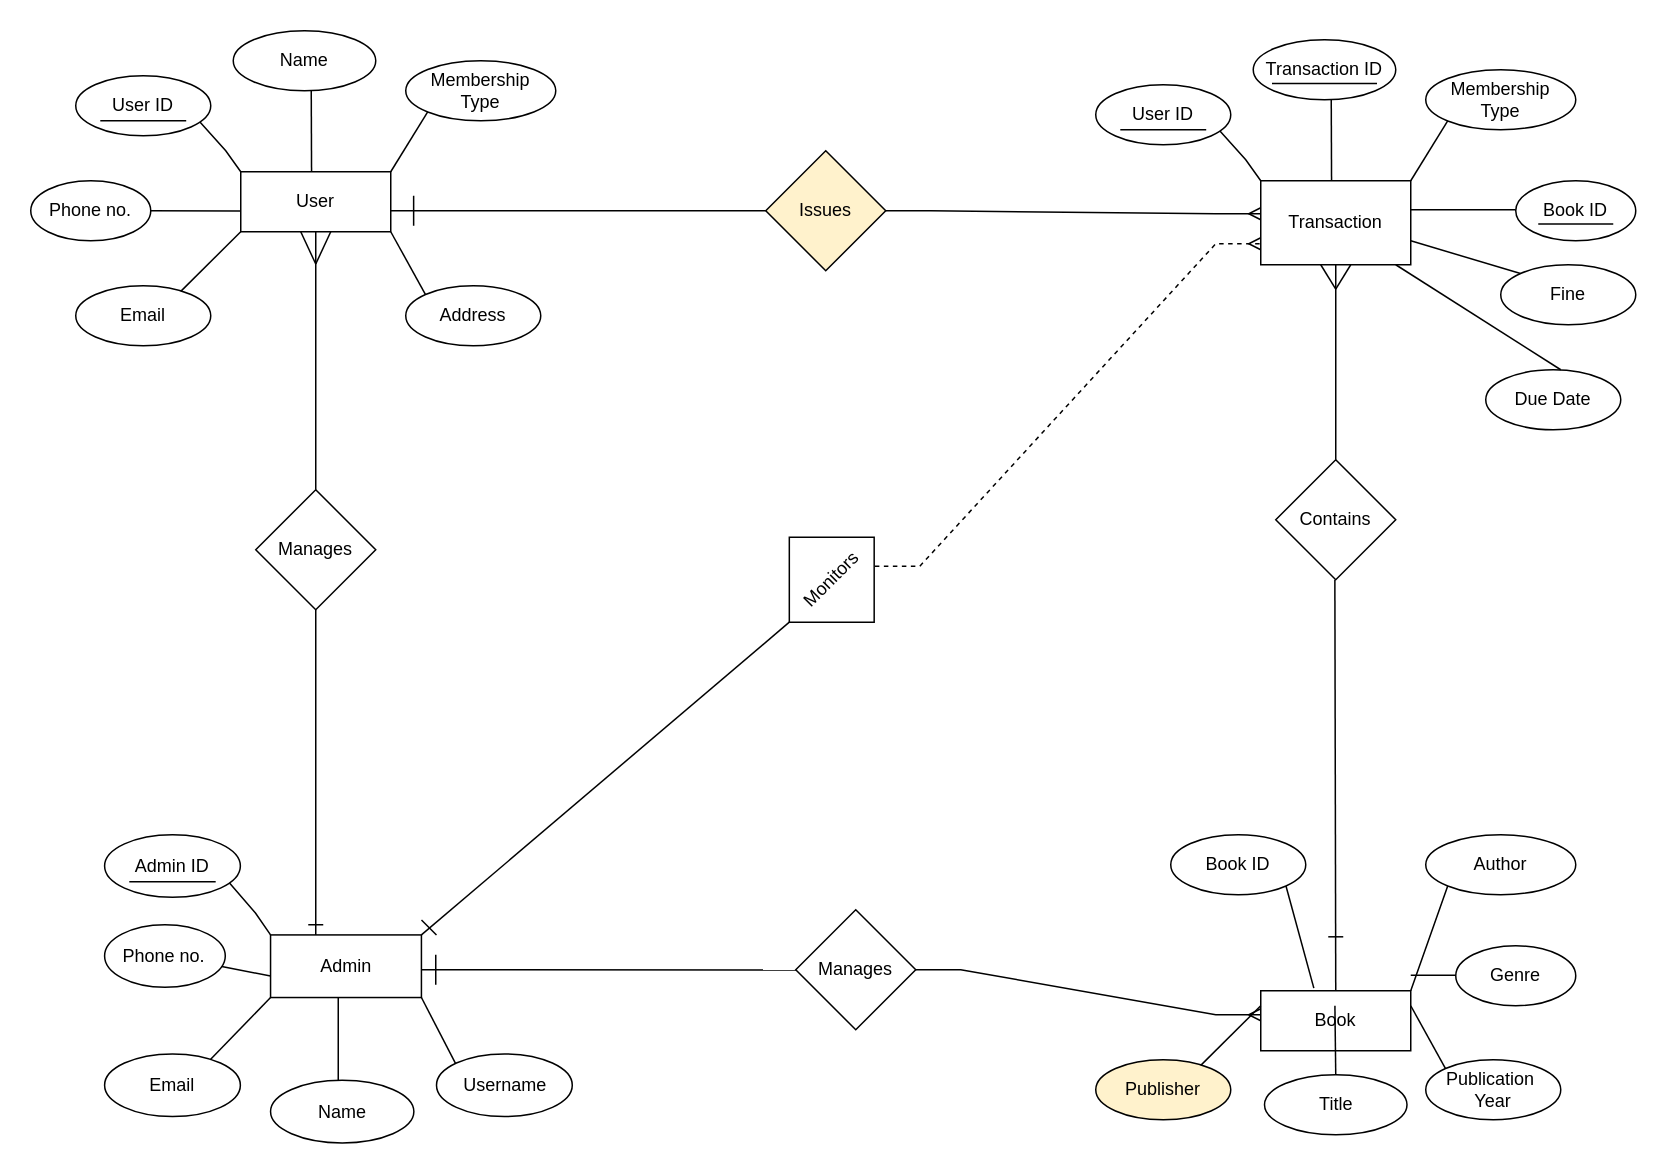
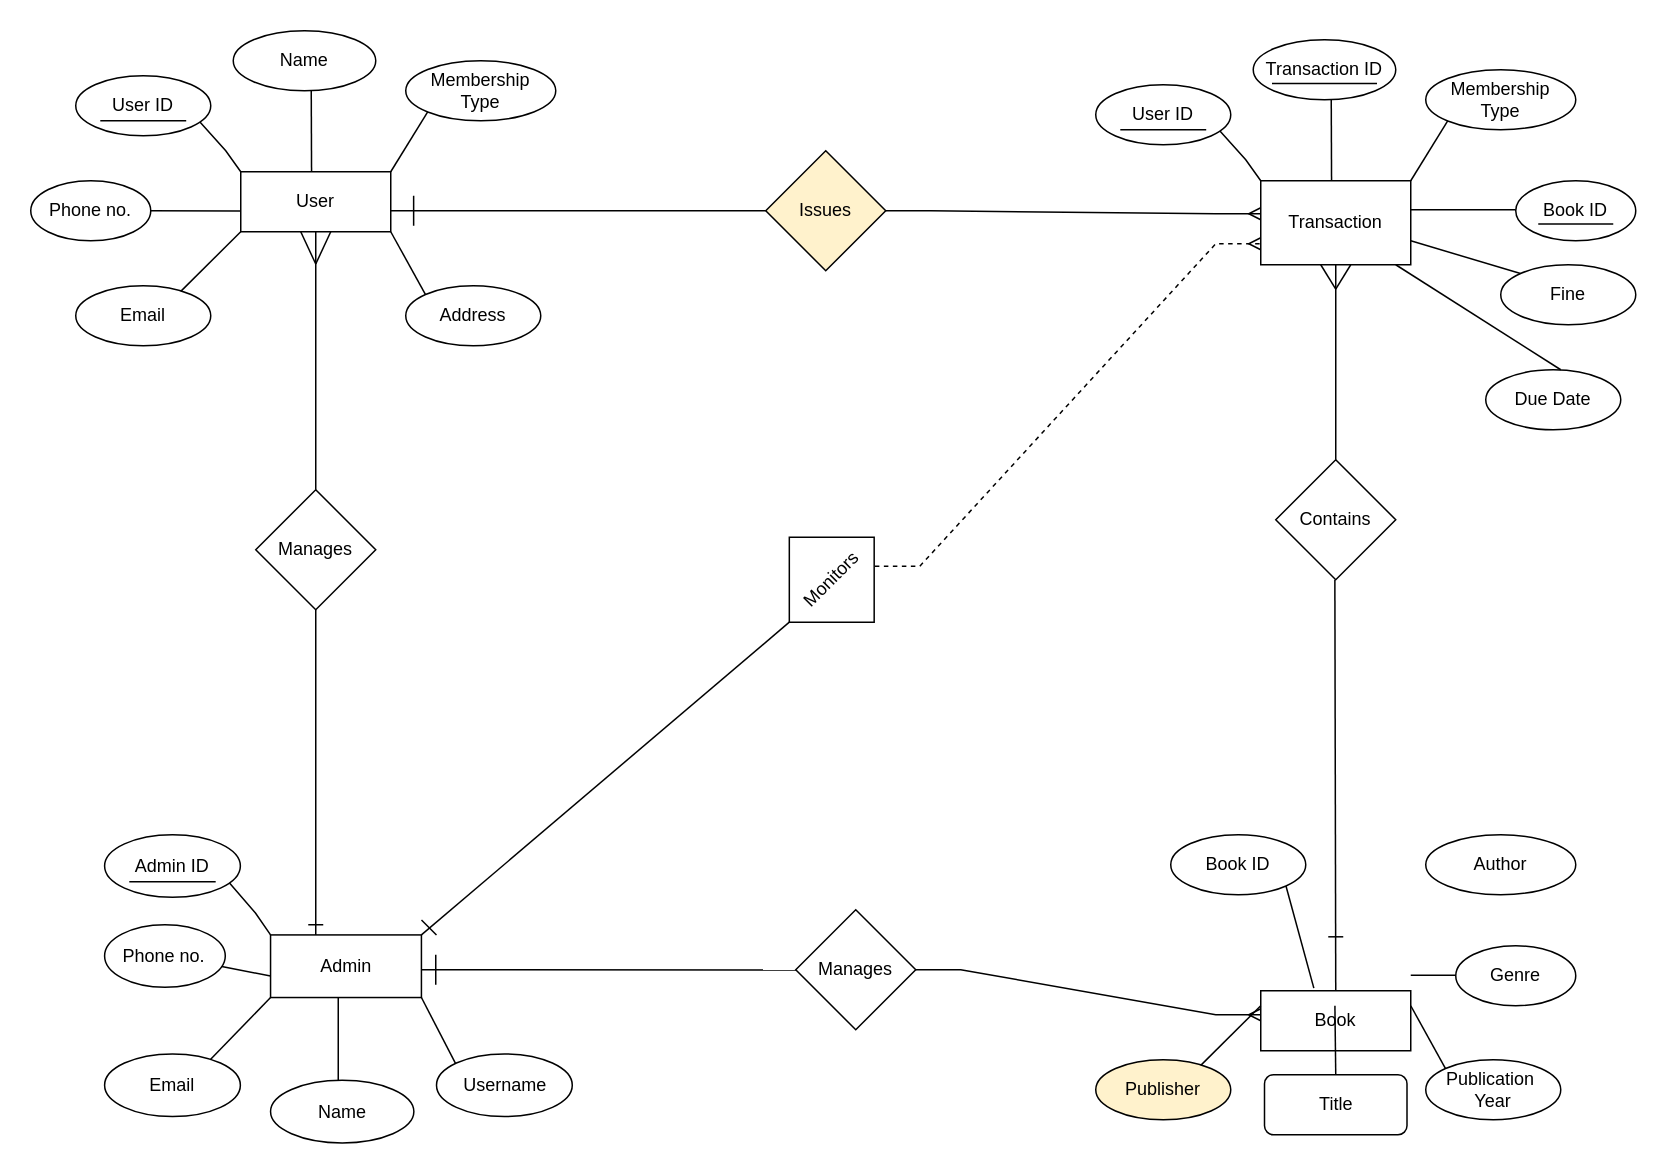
edge "Author" -- "Book": removed
node "Title": shape ellipse -> rounded rectangle
